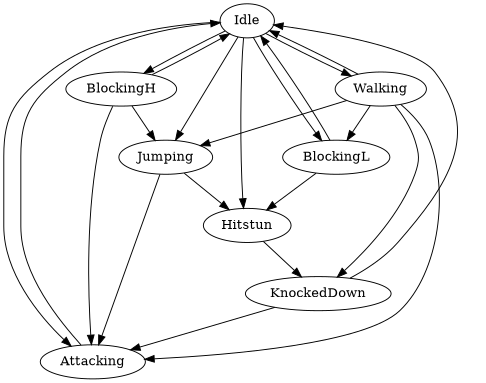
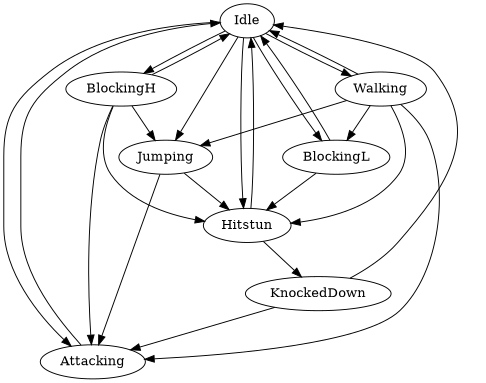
edge "Hitstun" -> "Idle": added
edge "BlockingH" -> "Hitstun": added
edge "Walking" -> "KnockedDown": now "Walking" -> "Hitstun"
